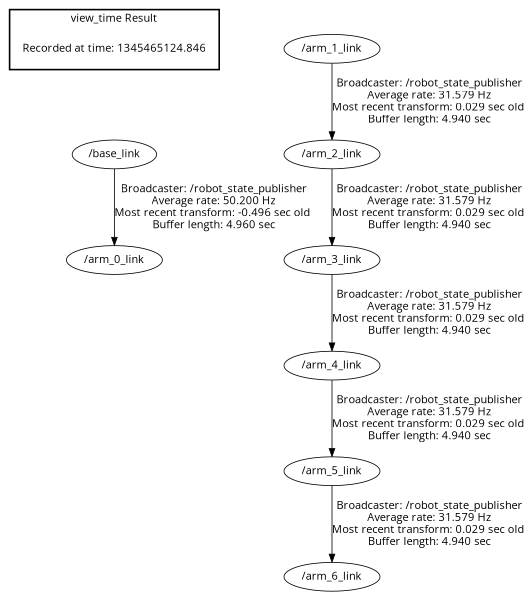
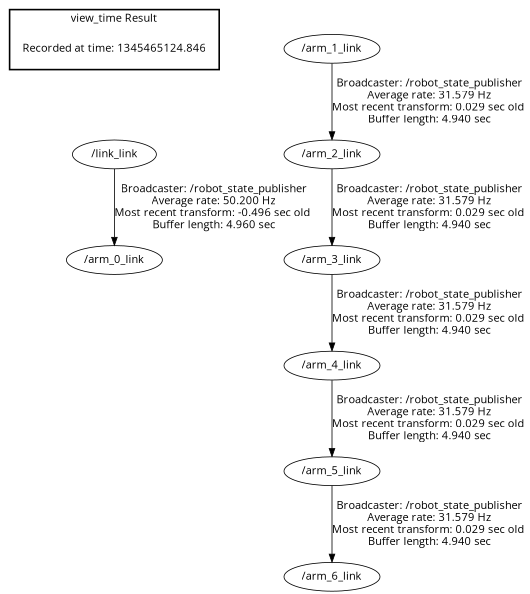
node "/base_link": label "/base_link" -> "/link_link"
